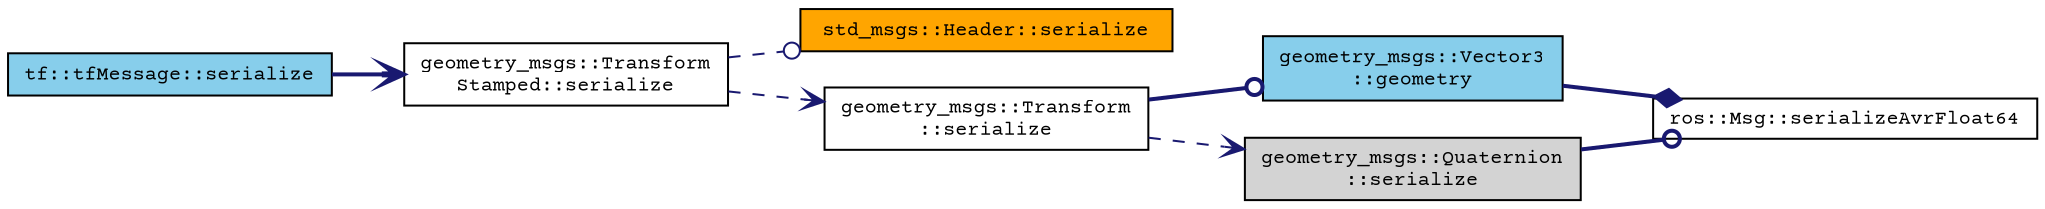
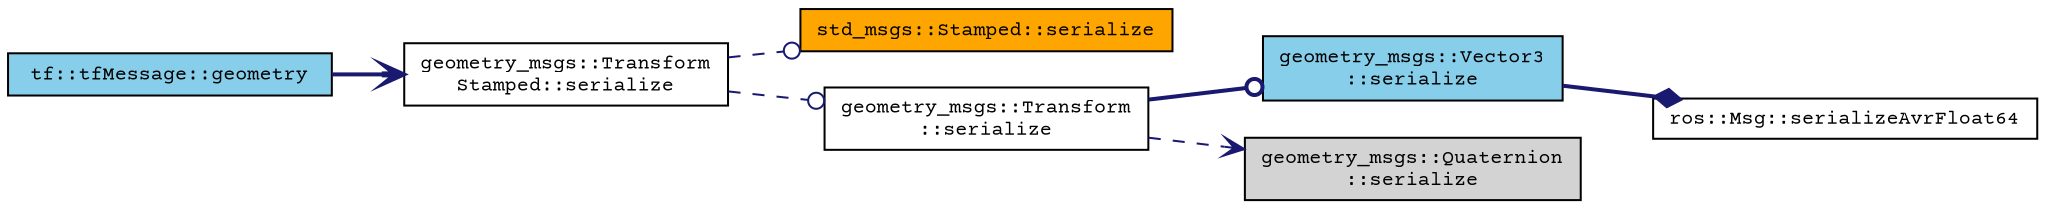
node "std_msgs::Header::serialize": label "std_msgs::Header::serialize" -> "std_msgs::Stamped::serialize"
node "geometry_msgs::Vector3 ::geometry": label "geometry_msgs::Vector3 ::geometry" -> "geometry_msgs::Vector3 ::serialize"
node "tf::tfMessage::serialize": label "tf::tfMessage::serialize" -> "tf::tfMessage::geometry"
edge "geometry_msgs::Transform Stamped::serialize" -> "geometry_msgs::Transform ::serialize": arrowhead vee -> odot
edge "geometry_msgs::Quaternion ::serialize" -> "ros::Msg::serializeAvrFloat64": removed
